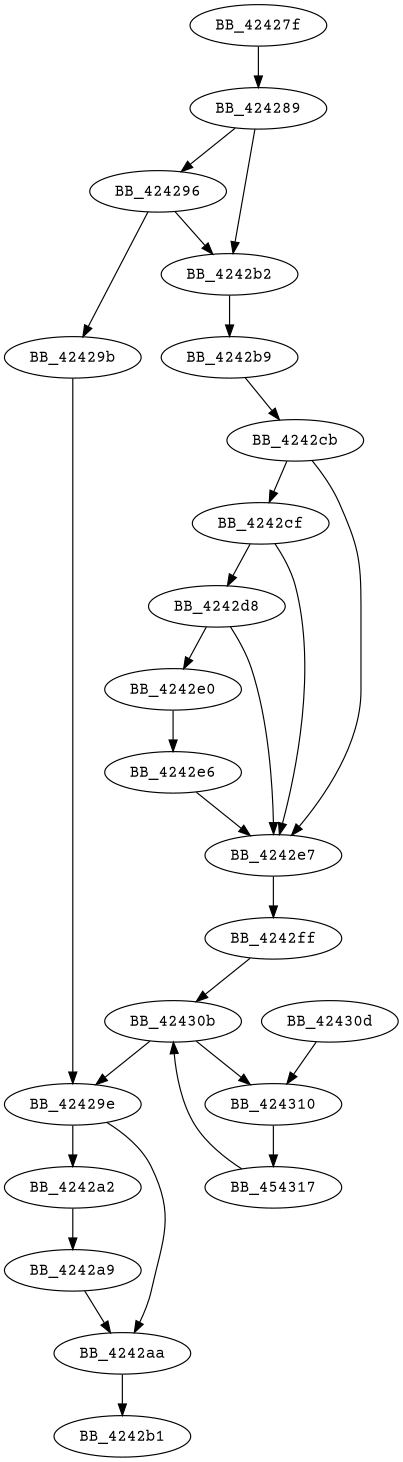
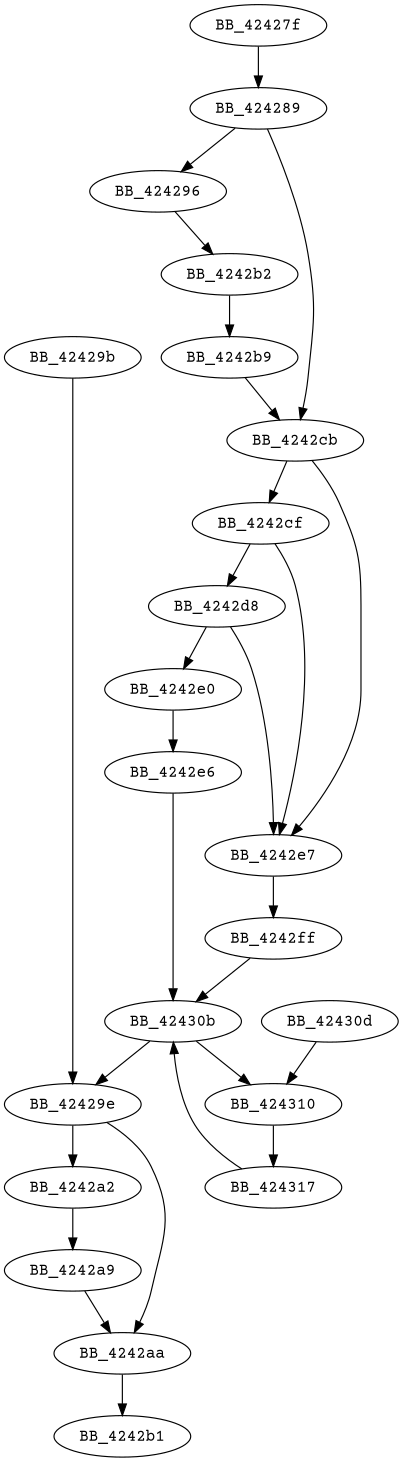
edge "BB_424289" -> "BB_4242b2": now "BB_424289" -> "BB_4242cb"
edge "BB_424296" -> "BB_42429b": removed
edge "BB_4242e6" -> "BB_4242e7": now "BB_4242e6" -> "BB_42430b"
node "BB_454317": label "BB_454317" -> "BB_424317"
